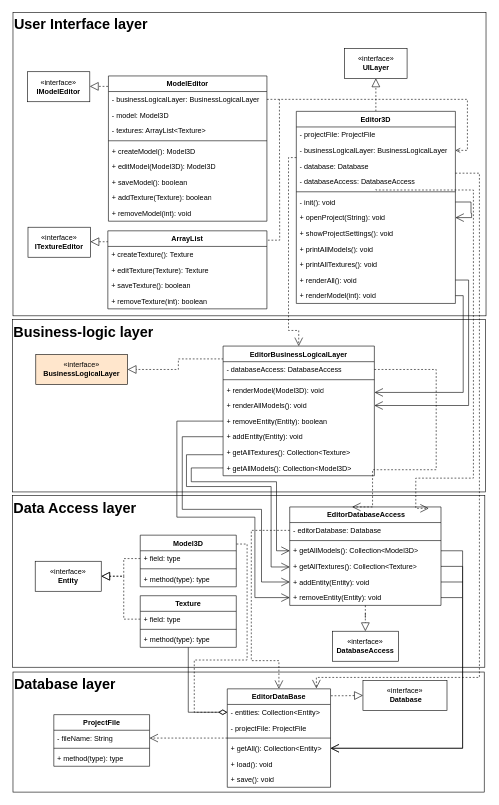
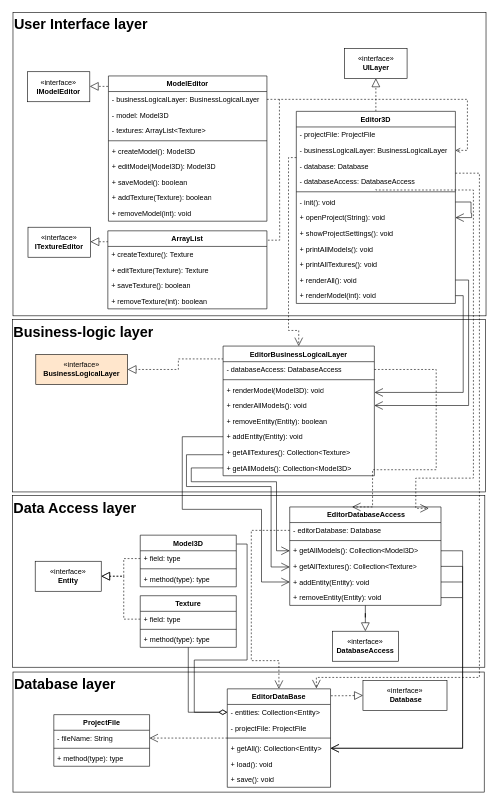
edge "+ removeEntity(Entity): boolean" -> "+ removeEntity(Entity): void": removed
edge "EditorDatabaseAccess" -> "«interface» DatabaseAccess": style dashed -> solid
edge "Model3D" -> "- entities: Collection<Entity>": style dashed -> solid
